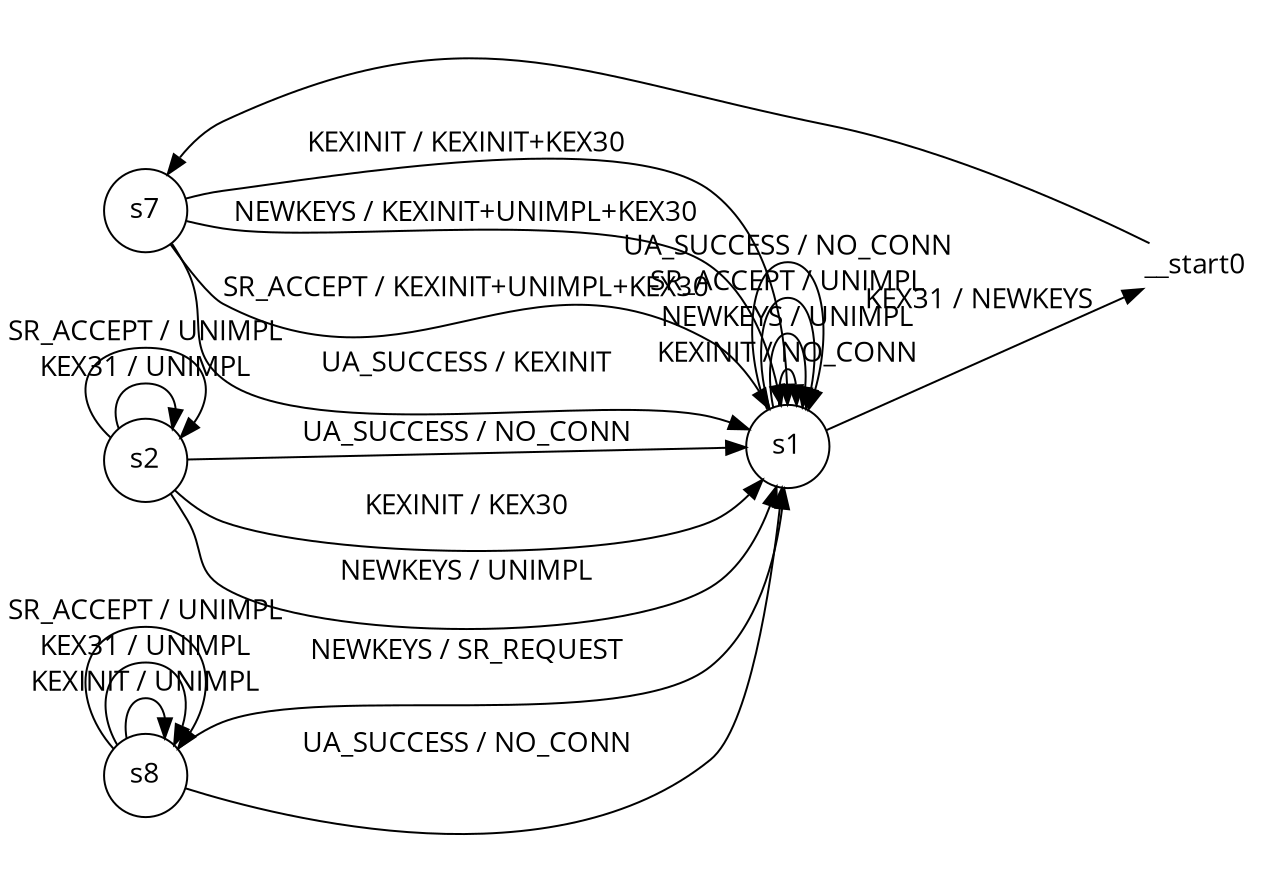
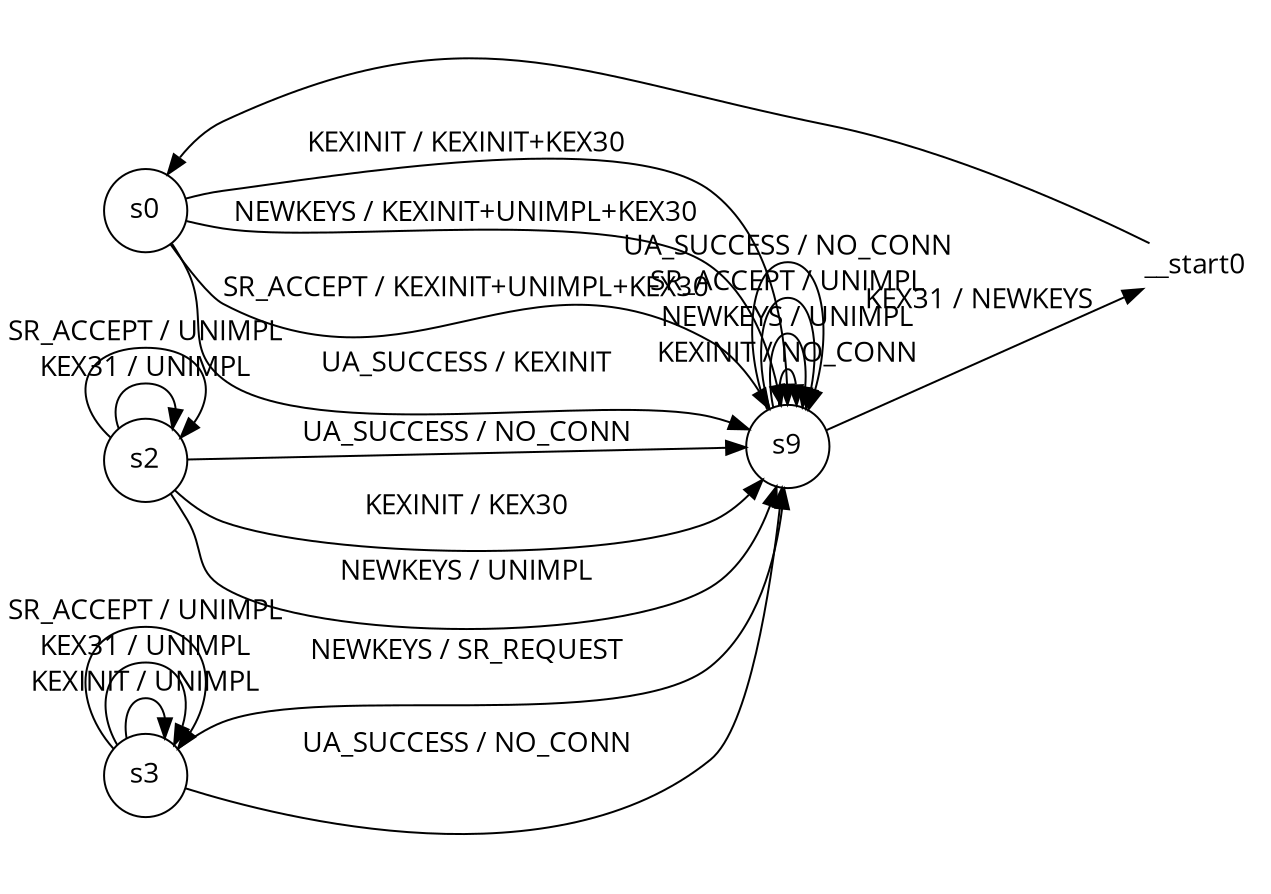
node "s7": label "s7" -> "s0"
node "s1": label "s1" -> "s9"
node "s8": label "s8" -> "s3"
